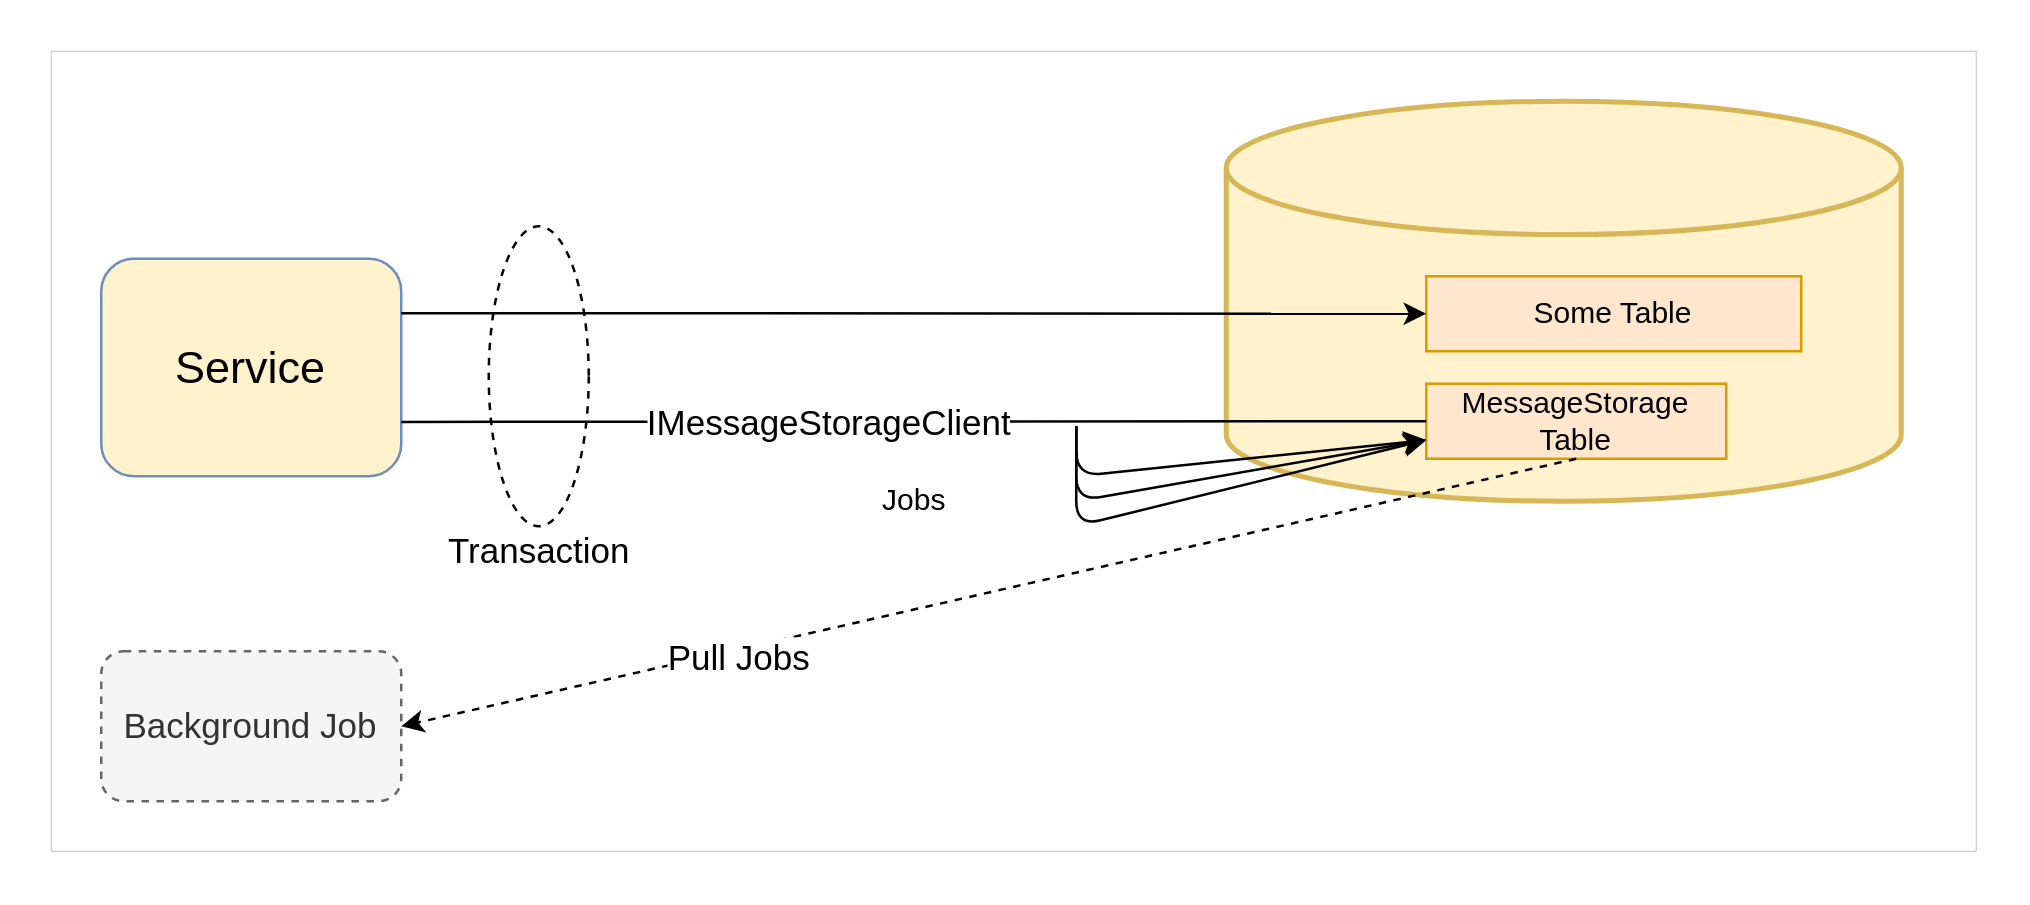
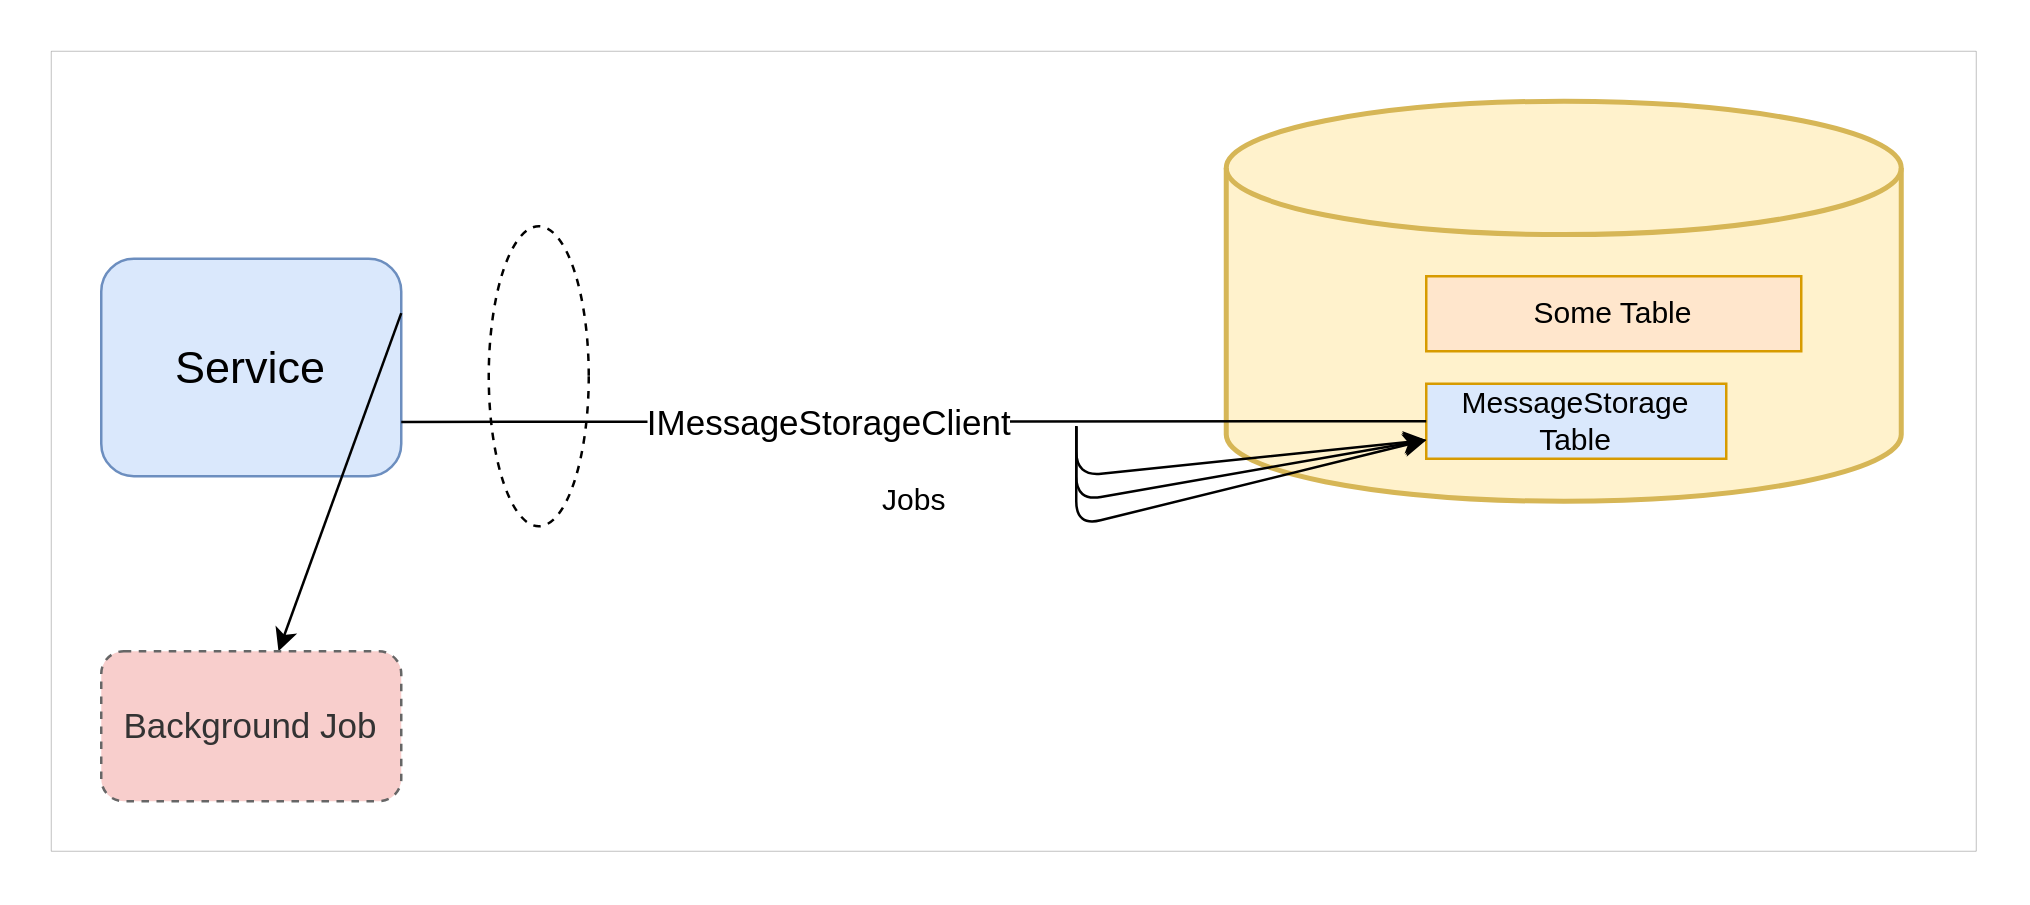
edge "Service" -> "Some Table": now "Service" -> "Background Job"
node "Service": fillcolor #fff2cc -> #dae8fc
node "MessageStorage Table": fillcolor #ffe6cc -> #dae8fc
edge "MessageStorage Table" -> "Background Job": removed, label "Pull Jobs"
node "Transaction": removed
node "Background Job": fillcolor #f5f5f5 -> #f8cecc
